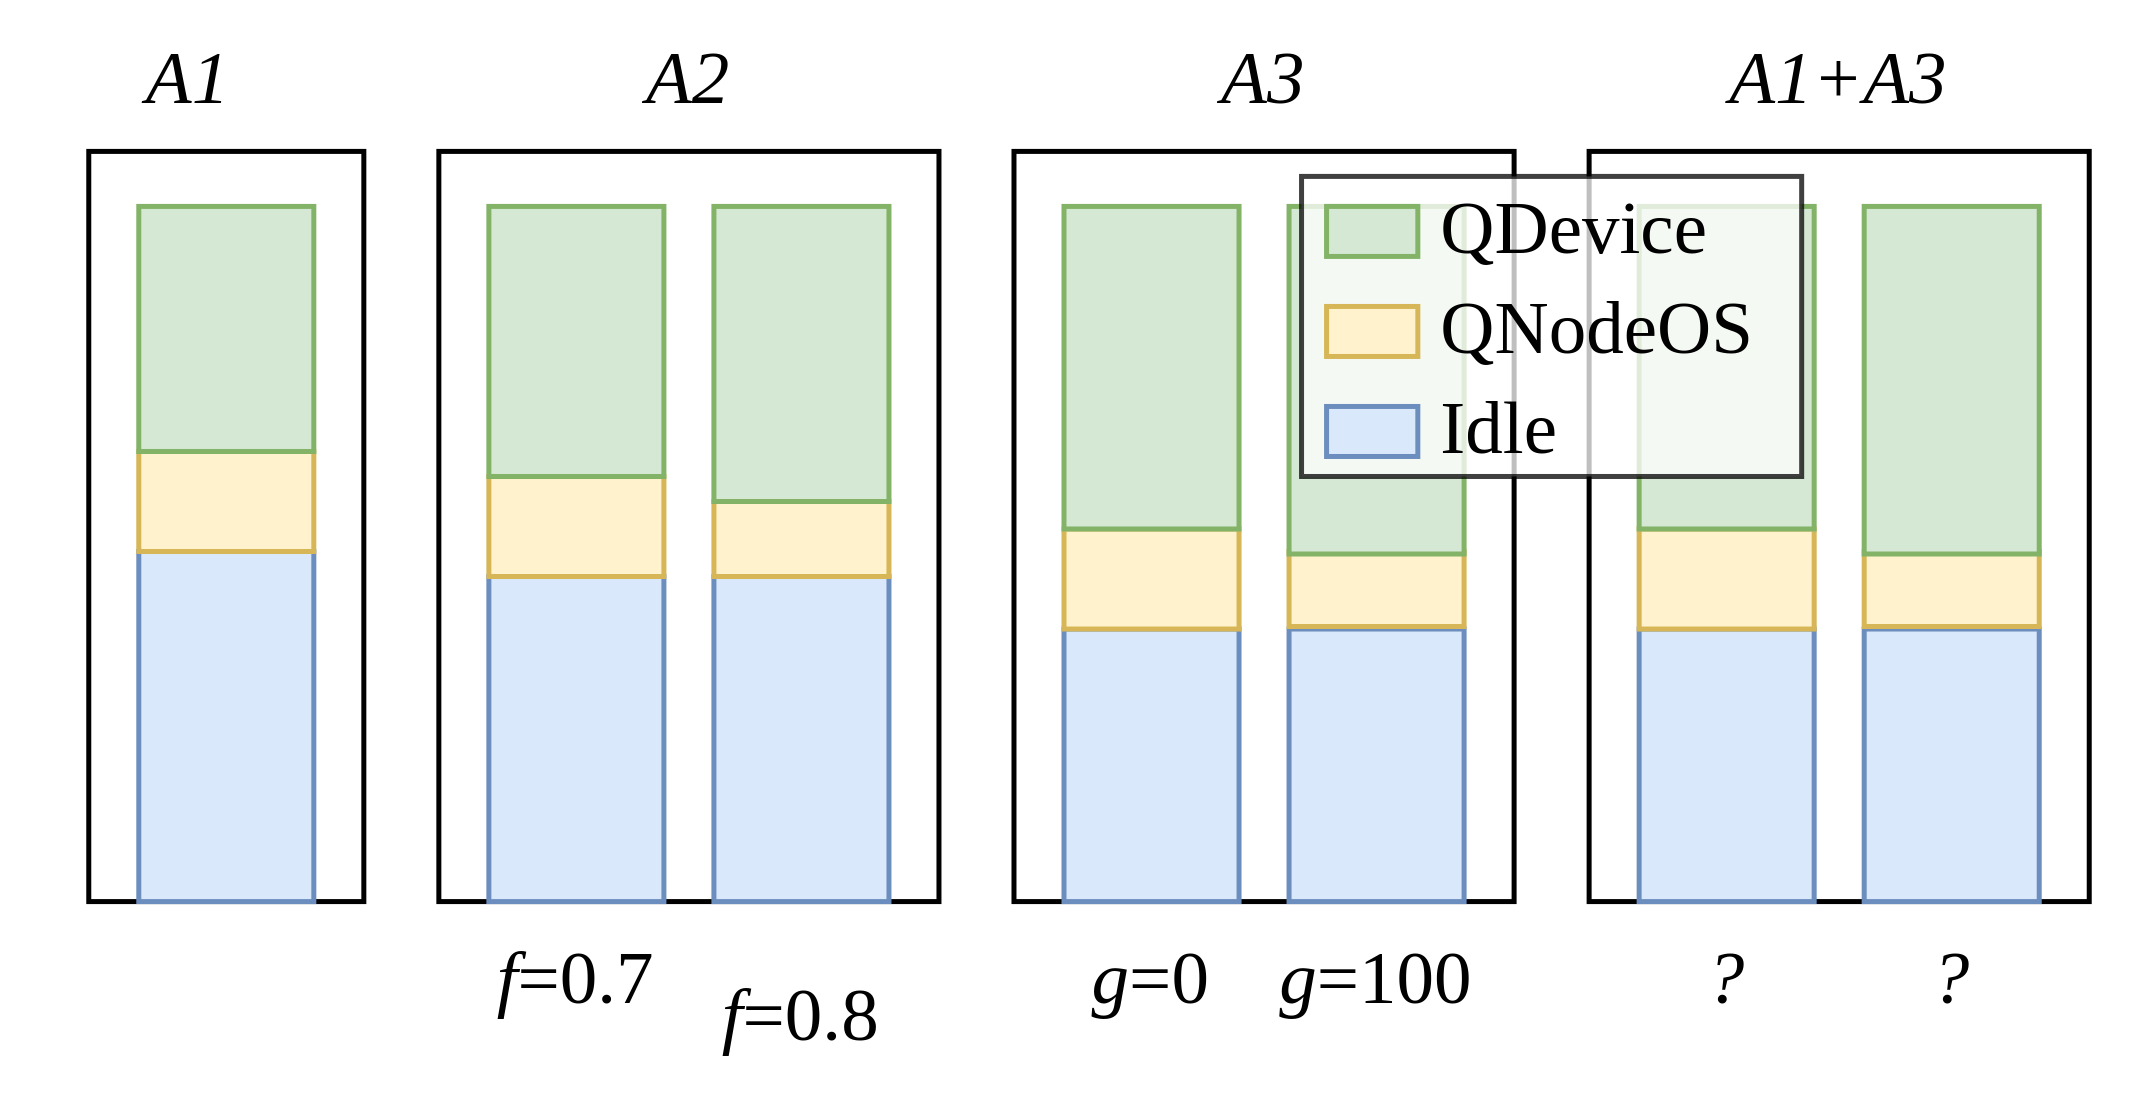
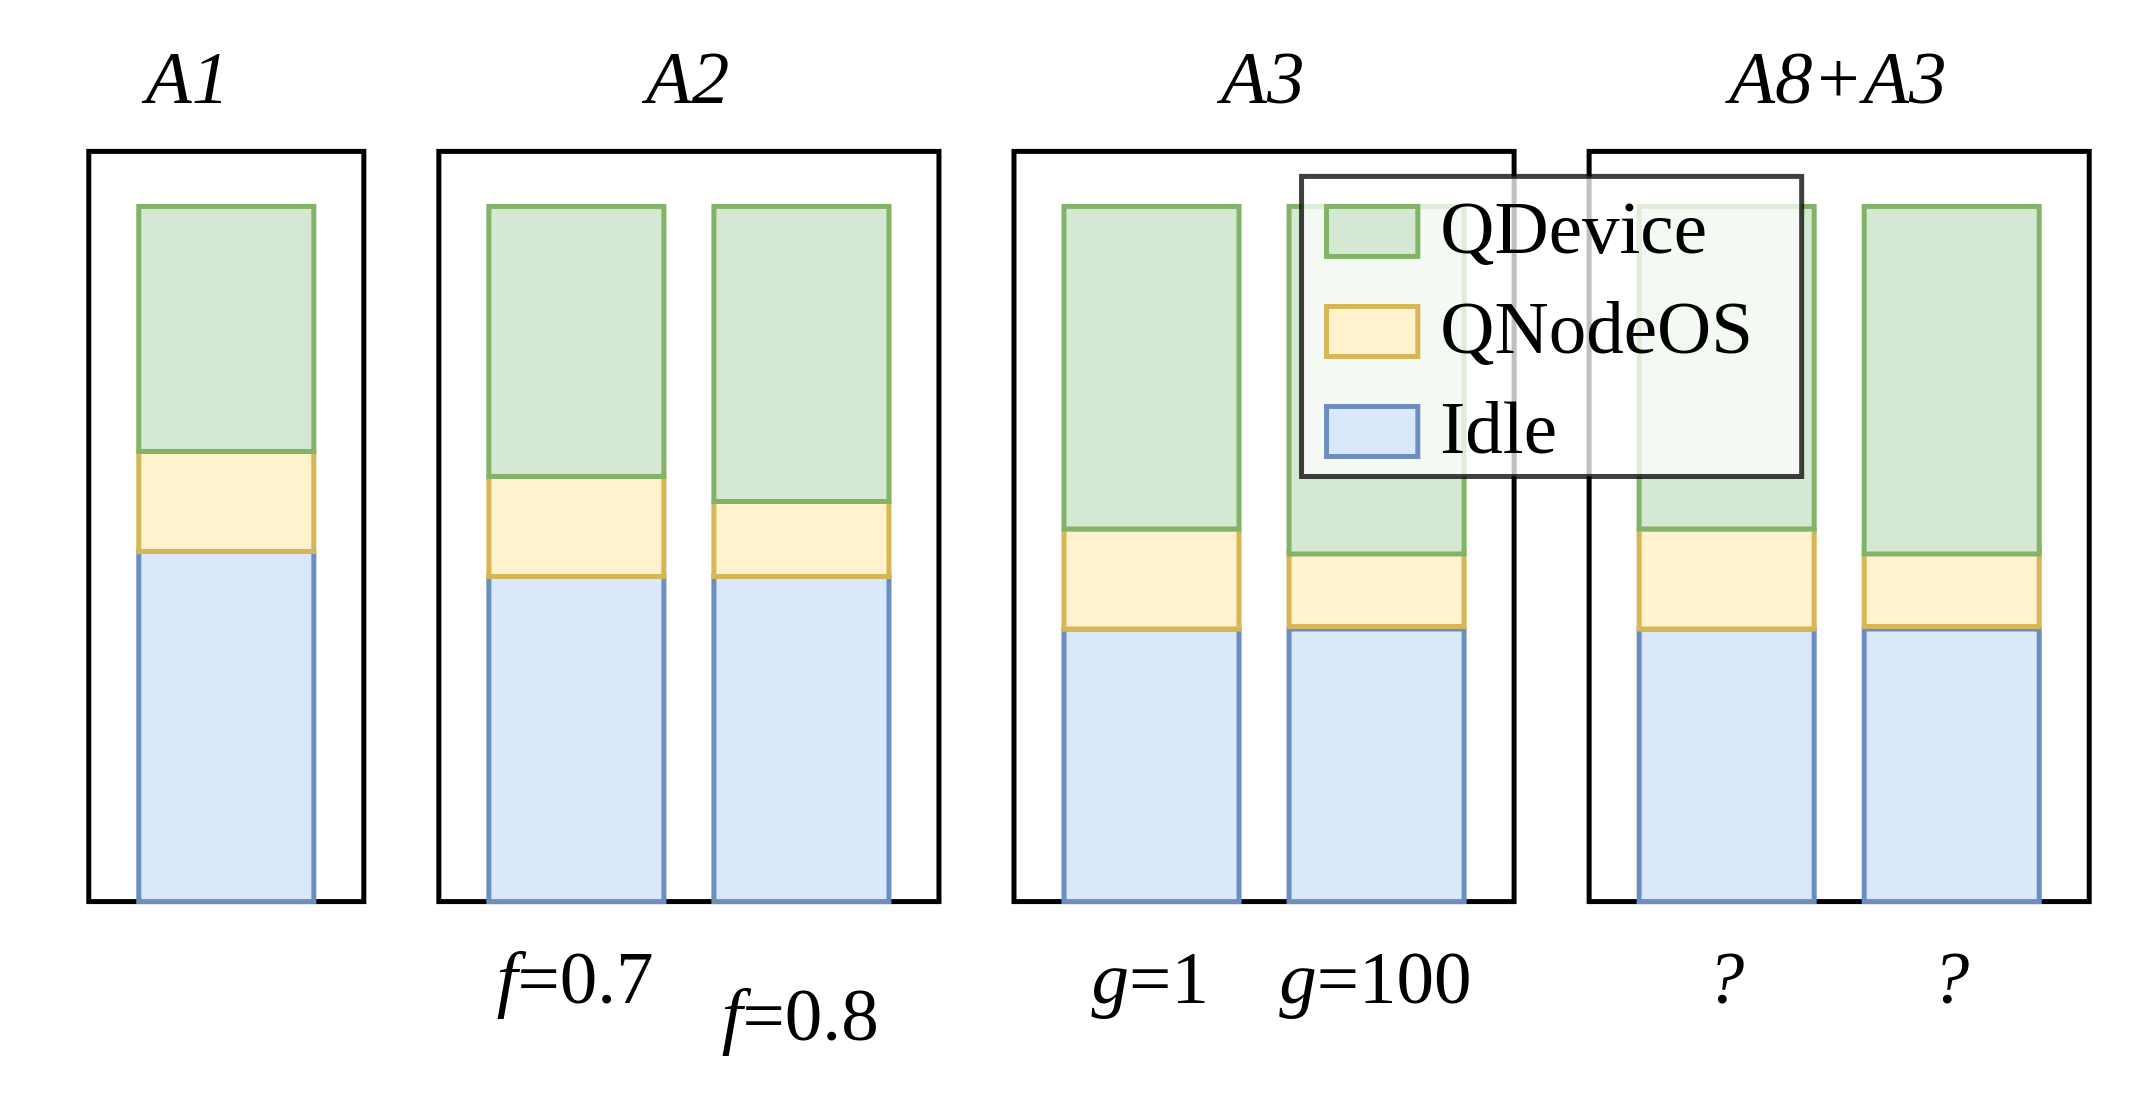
node "A1+A3": label "A1+A3" -> "A8+A3"
node "g=0": label "g=0" -> "g=1"
